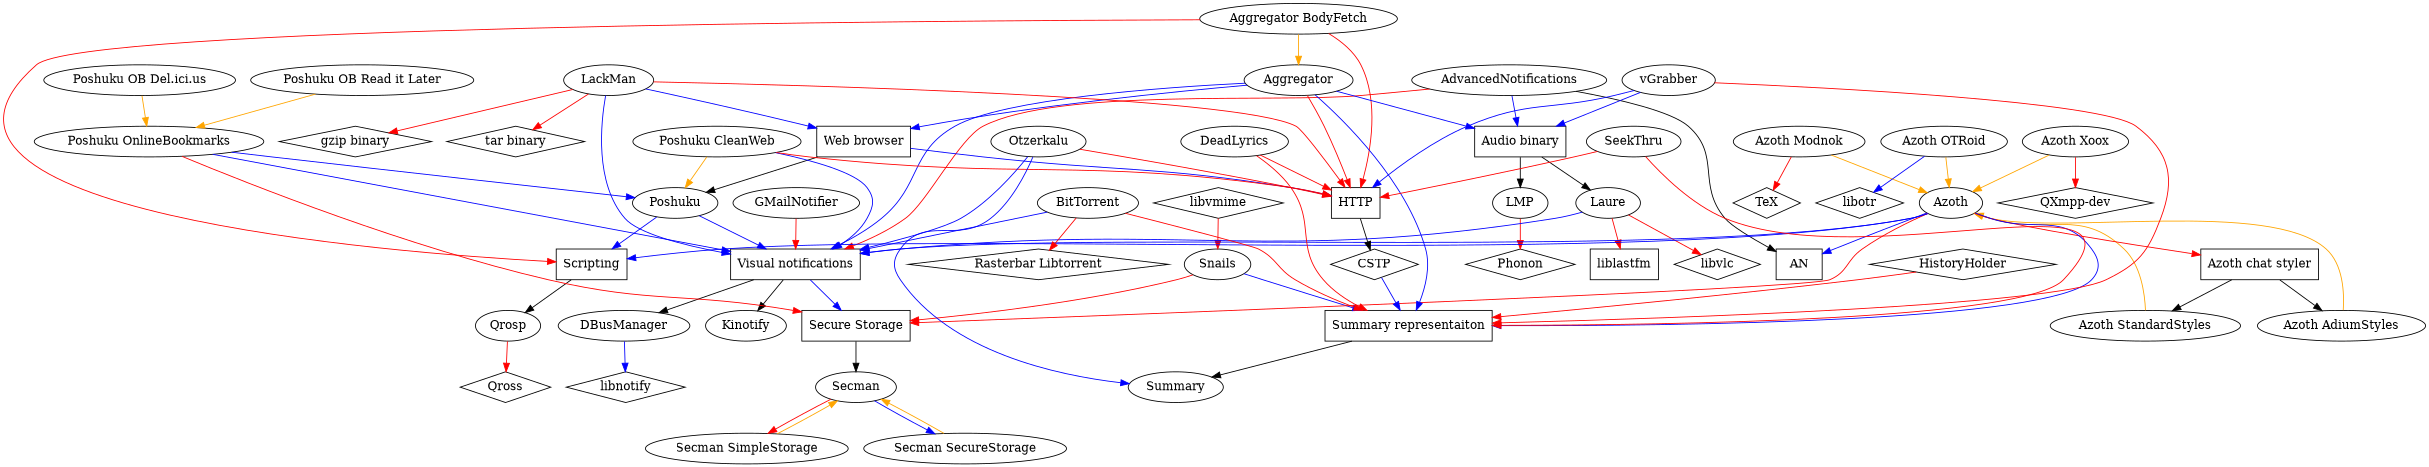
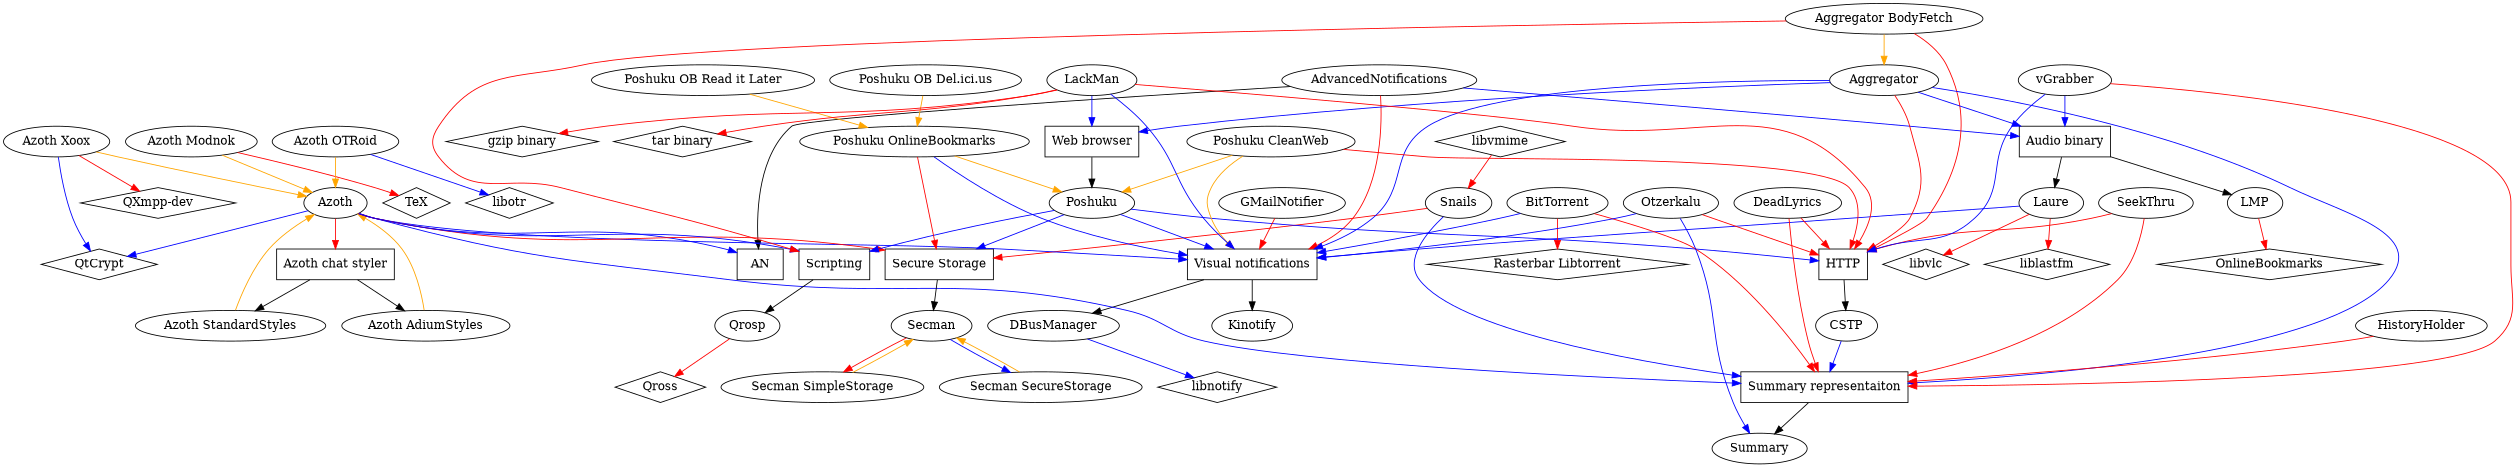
edge "Web browser" -> "HTTP": now "Poshuku" -> "HTTP"
edge "Poshuku OnlineBookmarks" -> "Poshuku": color blue -> orange
edge "Poshuku CleanWeb" -> "Visual notifications": color blue -> orange
node "QtCrypt": added
node "CSTP": shape diamond -> ellipse
node "Phonon": label "Phonon" -> "OnlineBookmarks"
node "liblastfm": shape box -> diamond
node "HistoryHolder": shape diamond -> ellipse
edge "Visual notifications" -> "Secure Storage": now "Poshuku" -> "Secure Storage"
